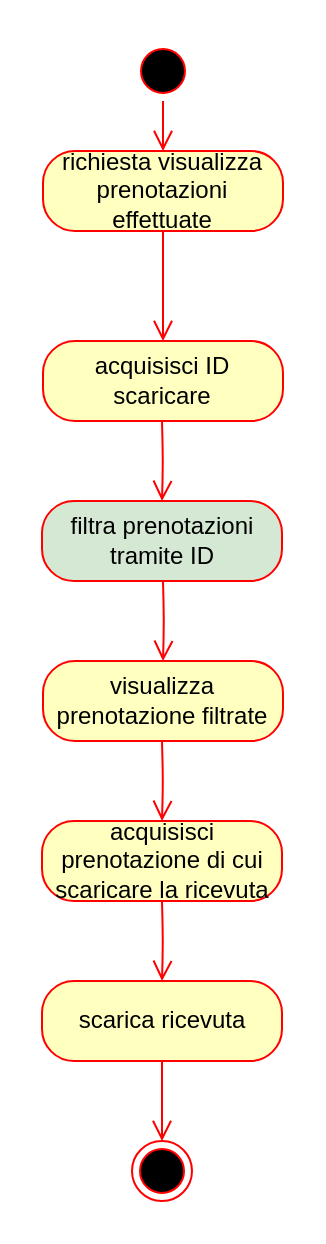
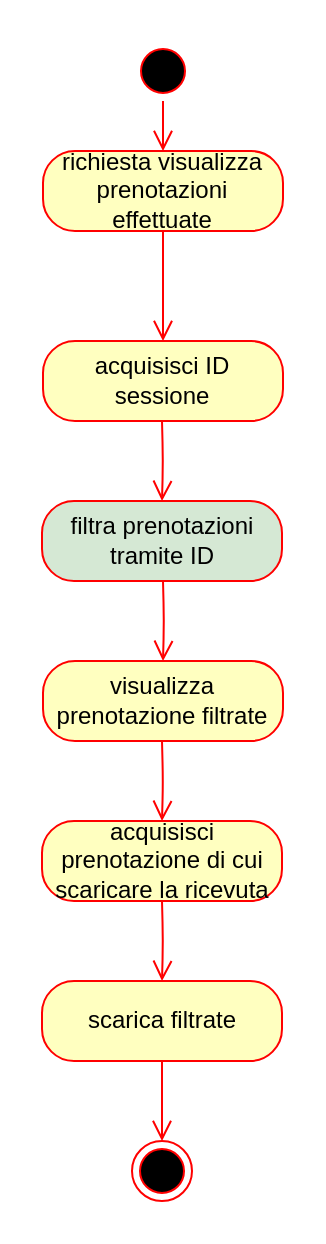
node "acquisisci ID scaricare": label "acquisisci ID scaricare" -> "acquisisci ID sessione"
node "scarica ricevuta": label "scarica ricevuta" -> "scarica filtrate"
